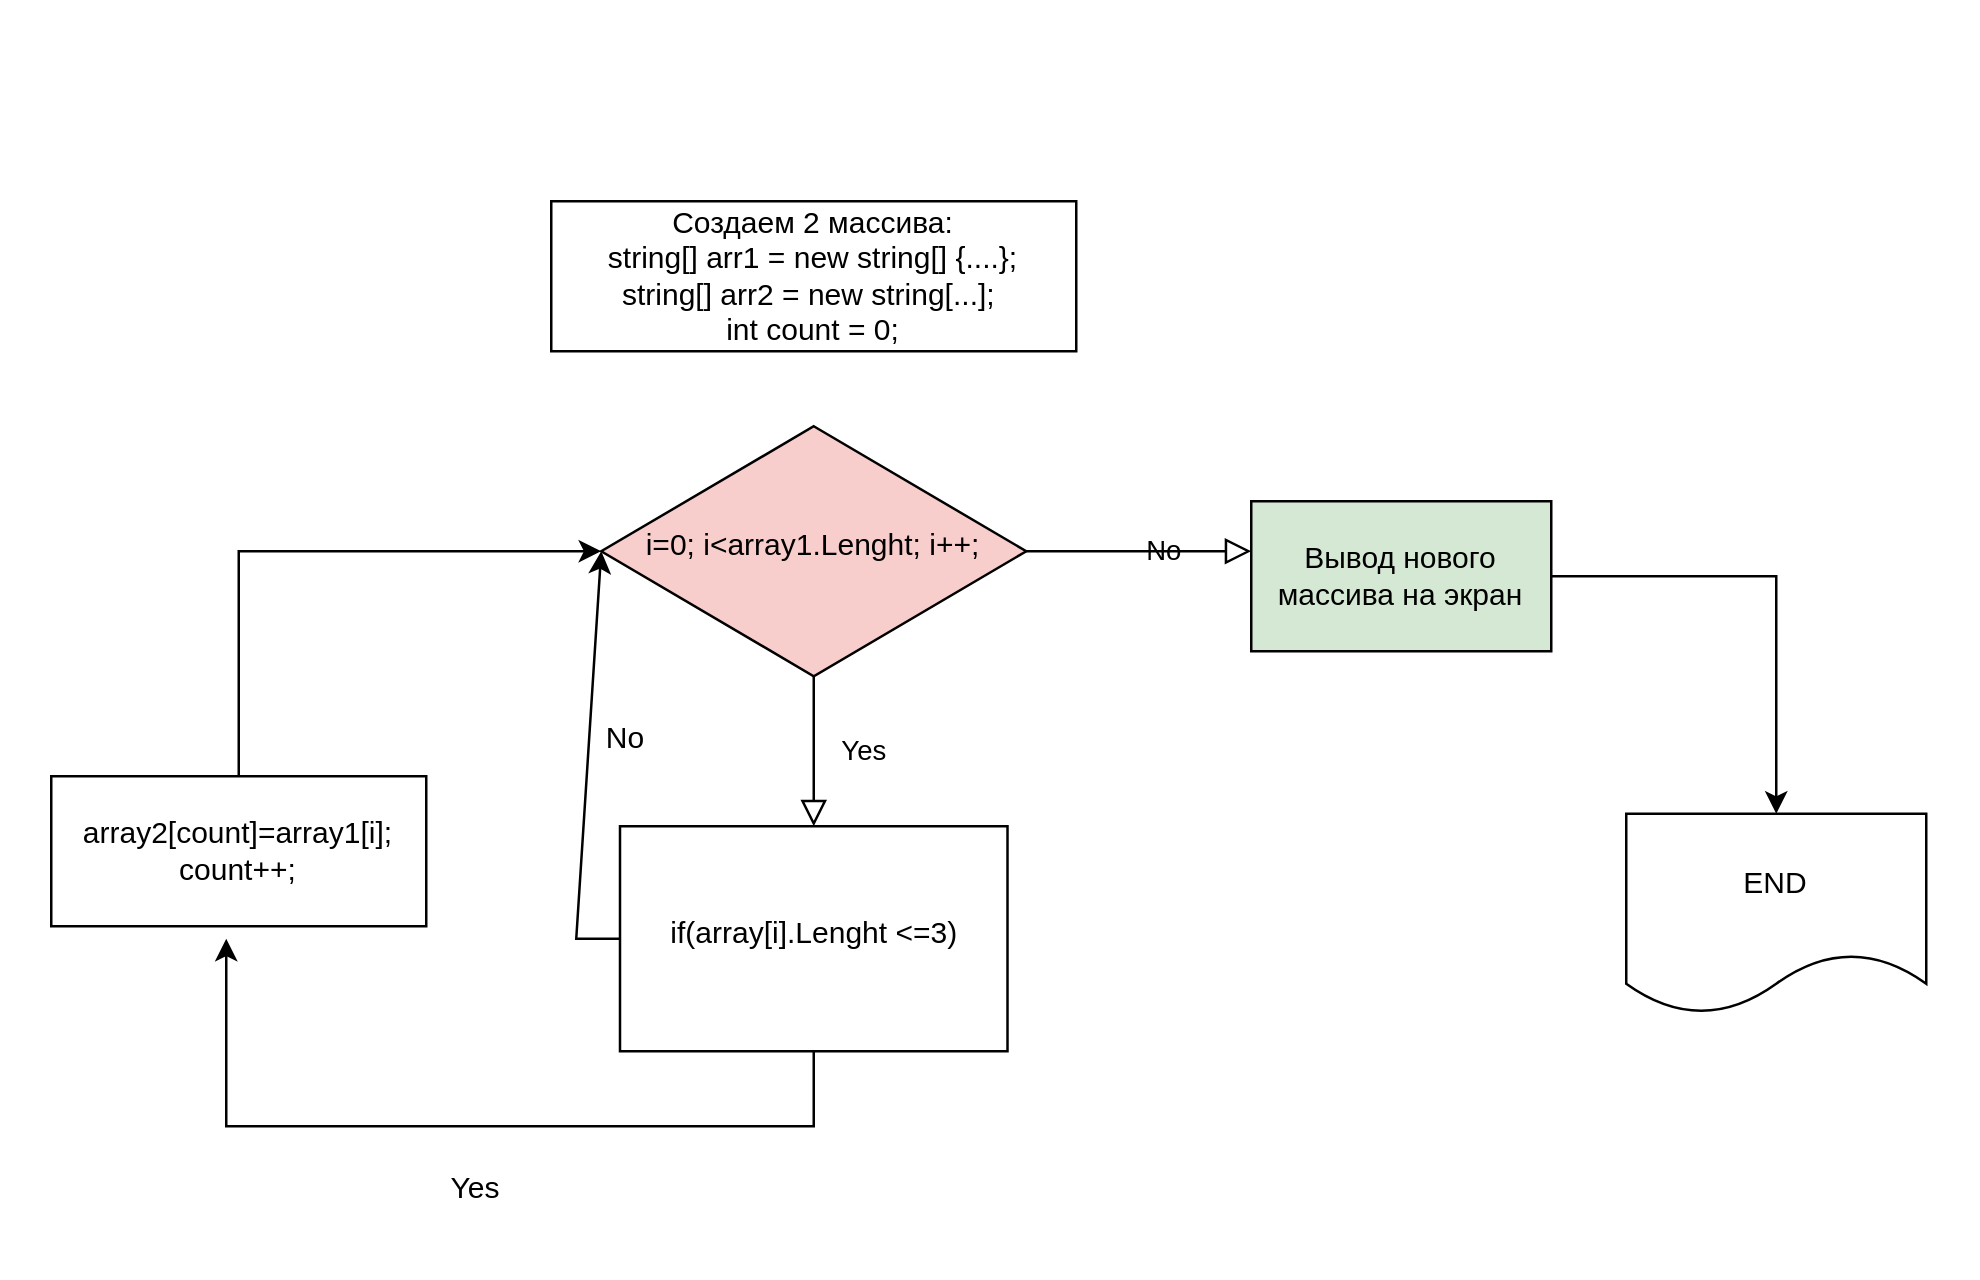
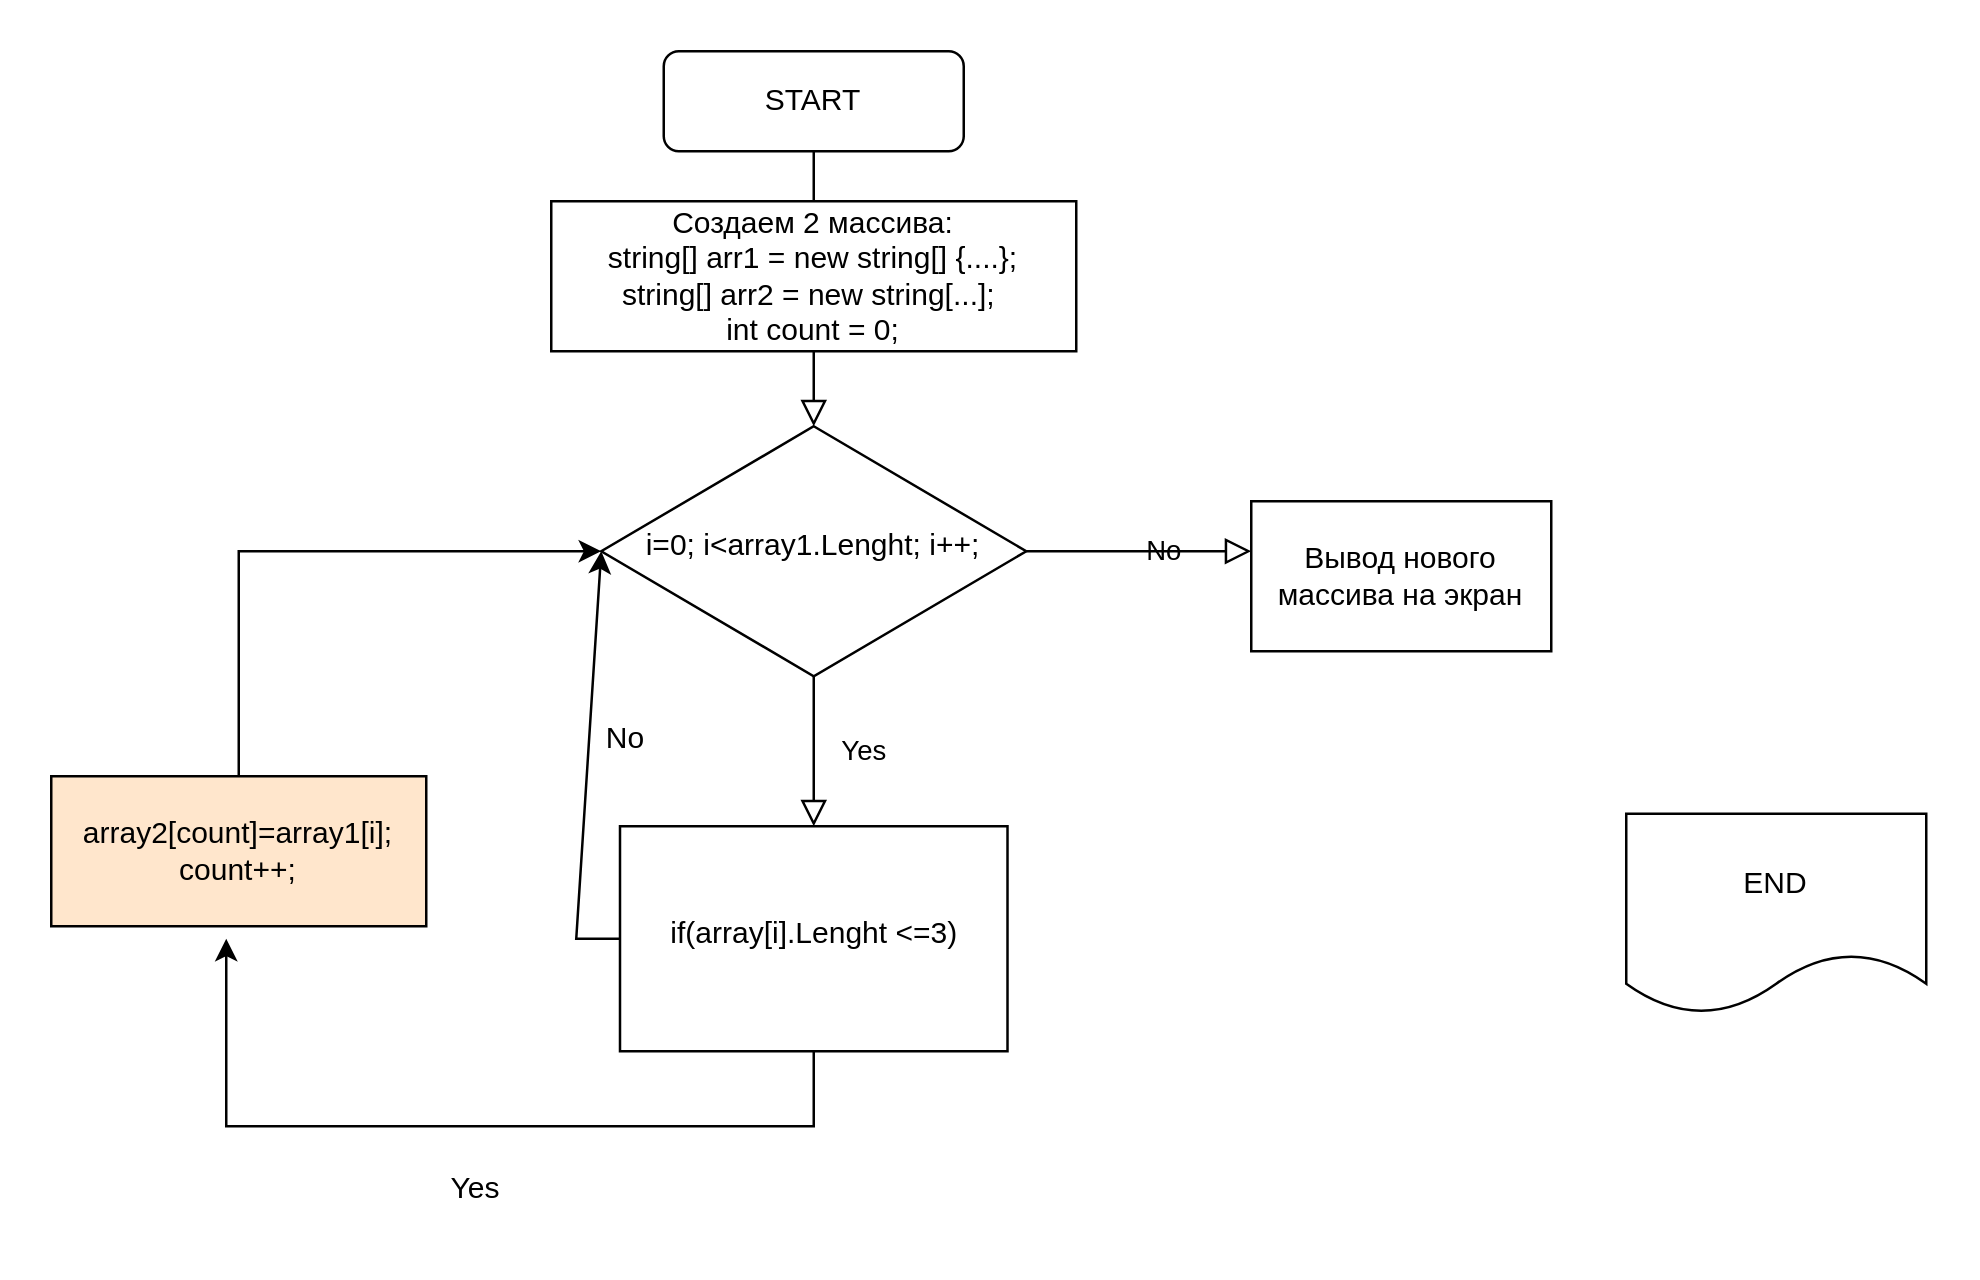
node "START": added
edge "START" -> "i=0; i<array1.Lenght; i++;": added
node "i=0; i<array1.Lenght; i++;": fillcolor #f8cecc -> #ffffff
node "Вывод нового массива на экран": fillcolor #d5e8d4 -> #ffffff
edge "Вывод нового массива на экран" -> "END": removed
node "array2[count]=array1[i]; count++;": fillcolor #ffffff -> #ffe6cc
